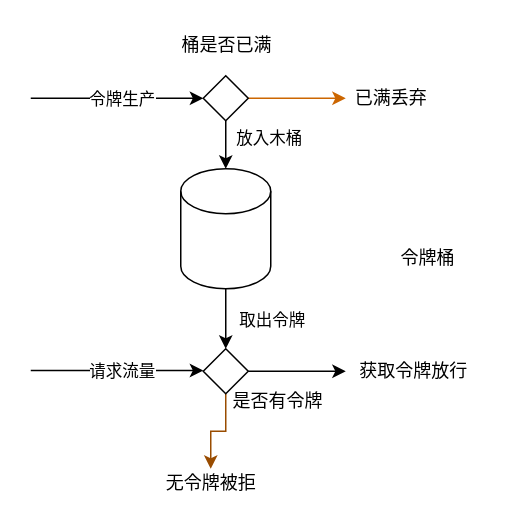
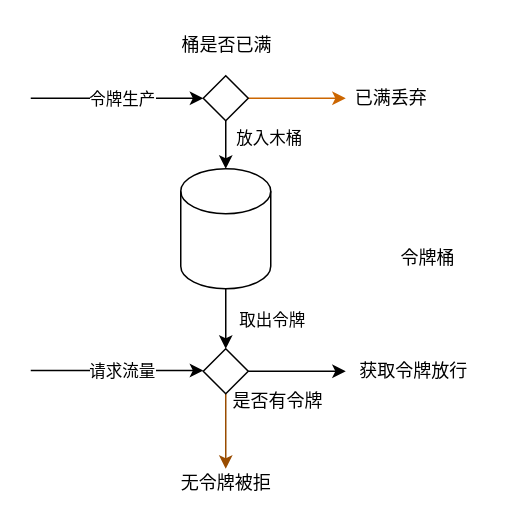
node "无令牌被拒": moved (211, 484) -> (226, 484)
